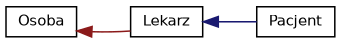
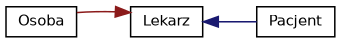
edge "Lekarz" -> "Osoba": reversed
